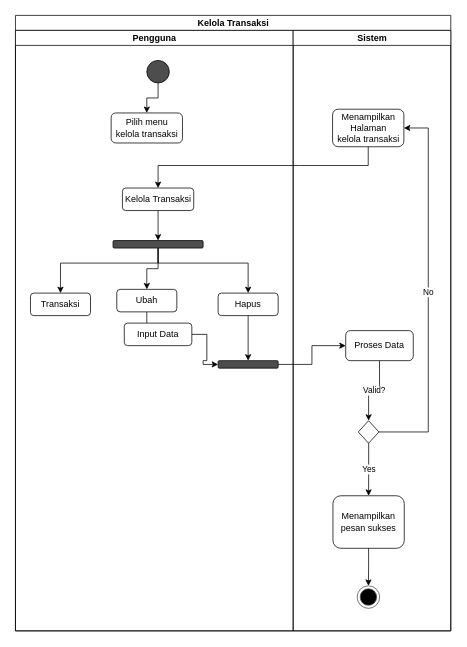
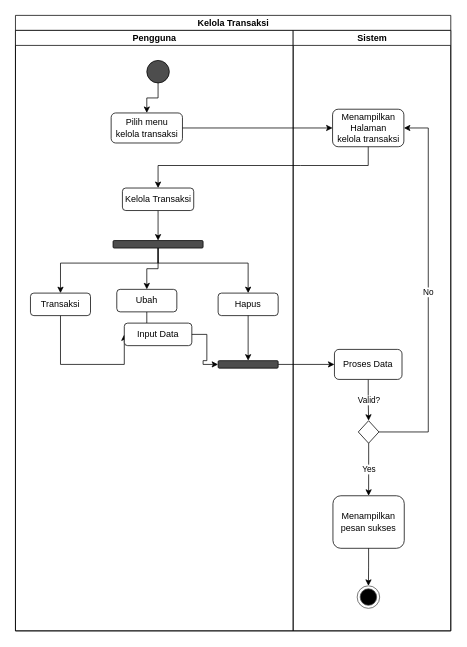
edge "Pilih menu kelola transaksi" -> "Menampilkan Halaman kelola transaksi": added
node "Proses Data": moved (379, 345) -> (368, 364)
edge "Transaksi" -> "Input Data": added
